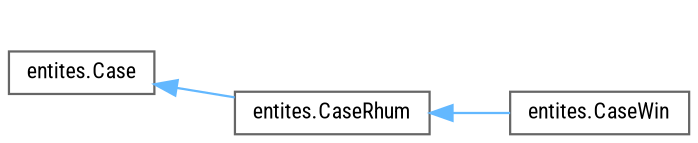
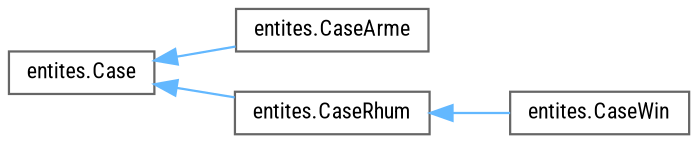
node "entites.CaseArme": added
